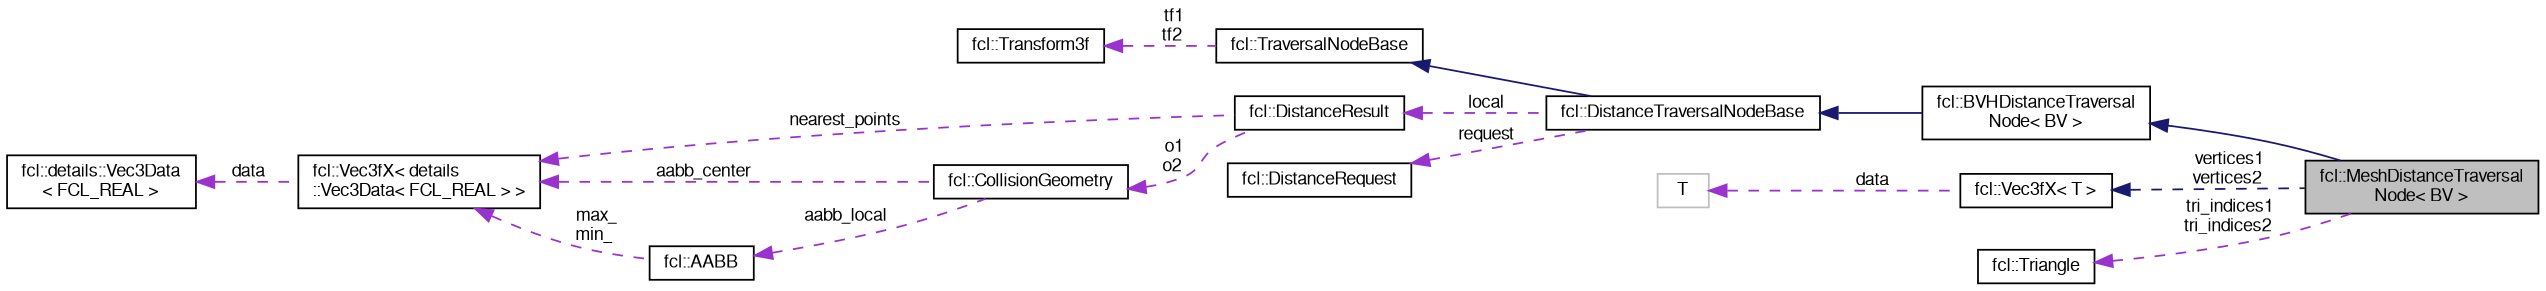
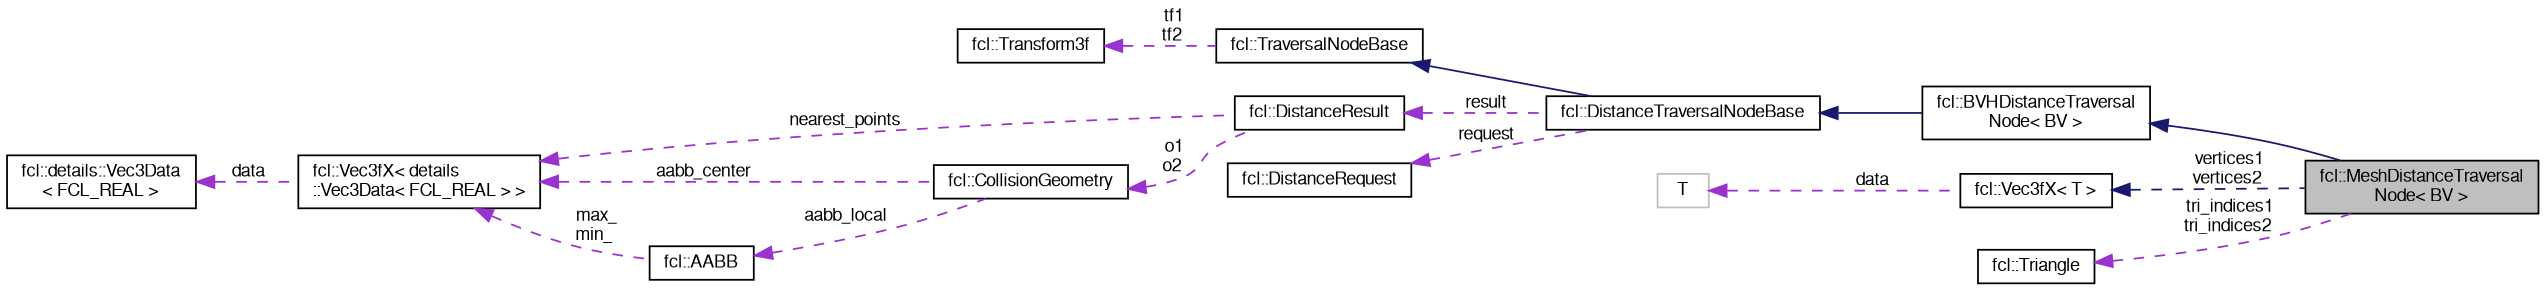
edge "fcl::DistanceTraversalNodeBase" -> "fcl::DistanceResult": label " local" -> " result"
